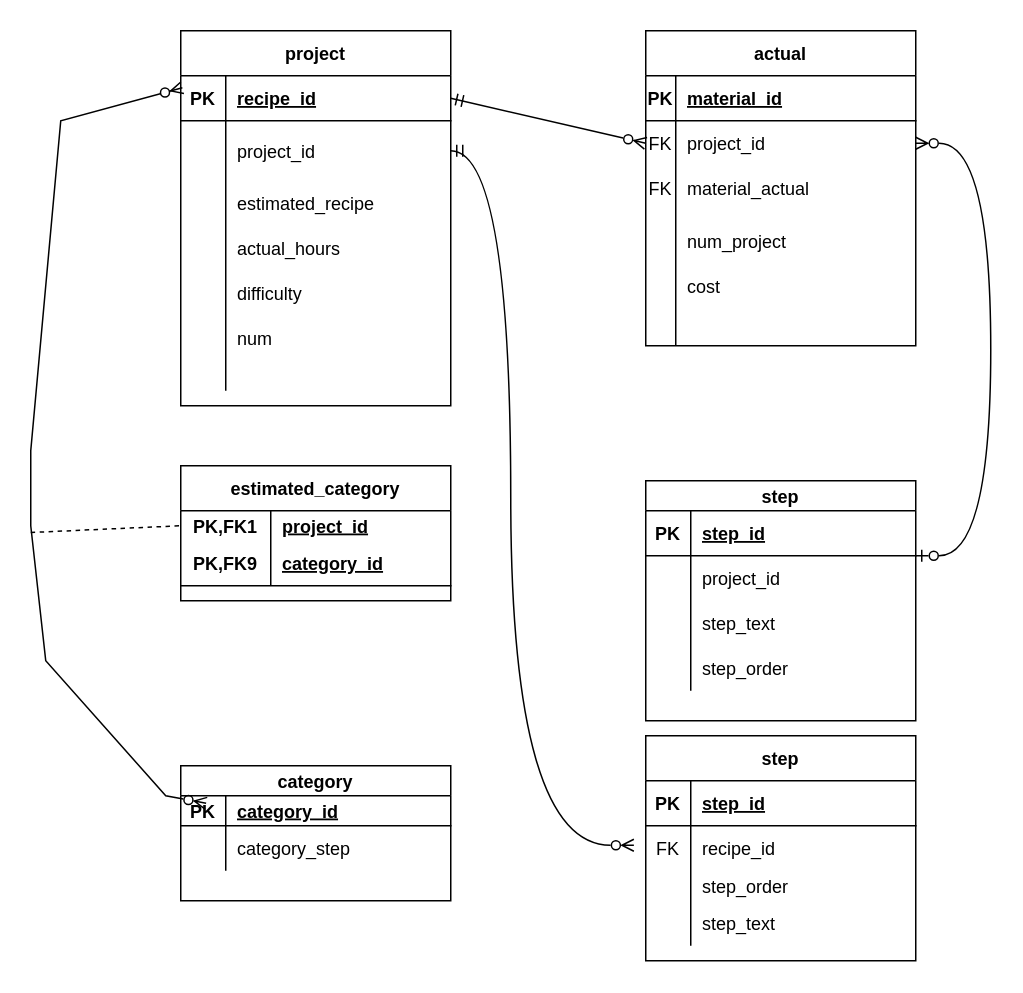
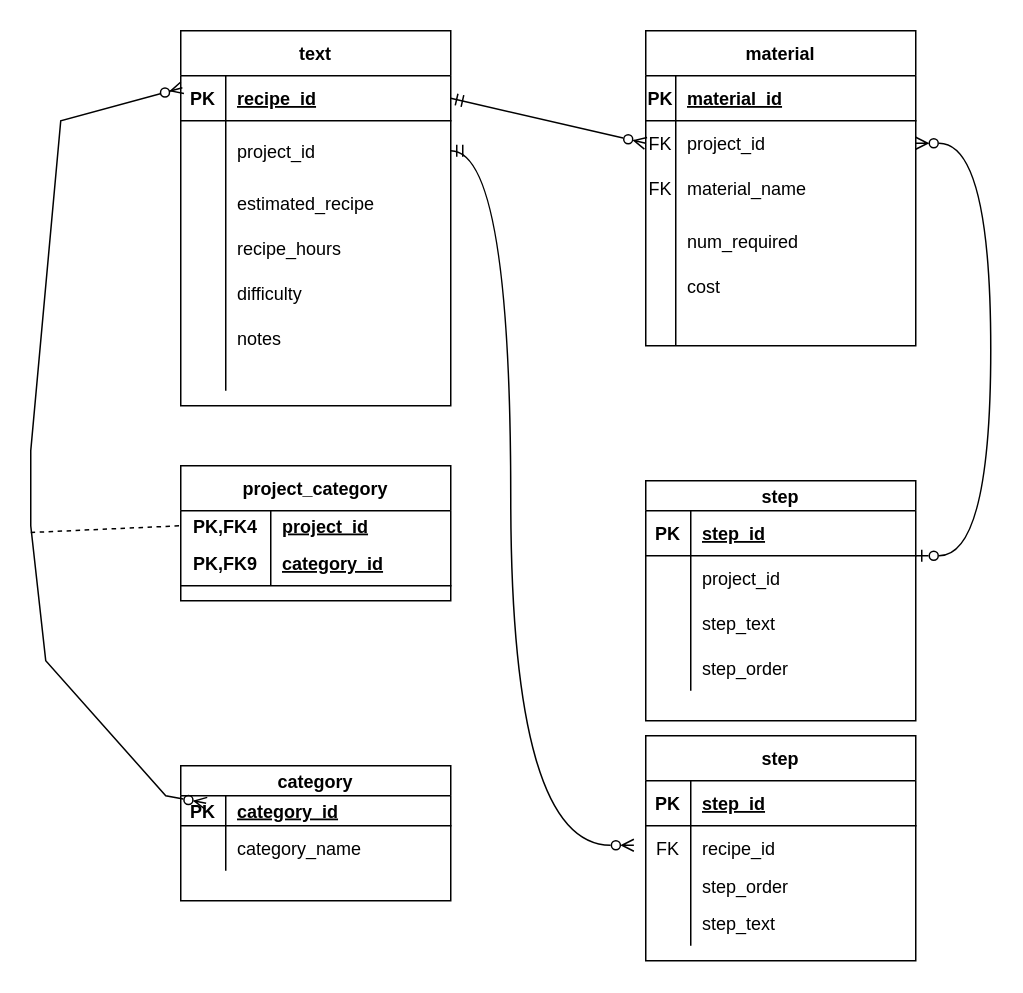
node "project": label "project" -> "text"
node "actual": label "actual" -> "material"
node "material_actual": label "material_actual" -> "material_name"
node "num_project": label "num_project" -> "num_required"
node "actual_hours": label "actual_hours" -> "recipe_hours"
node "num": label "num" -> "notes"
node "estimated_category": label "estimated_category" -> "project_category"
node "PK,FK1": label "PK,FK1" -> "PK,FK4"
node "category_step": label "category_step" -> "category_name"
